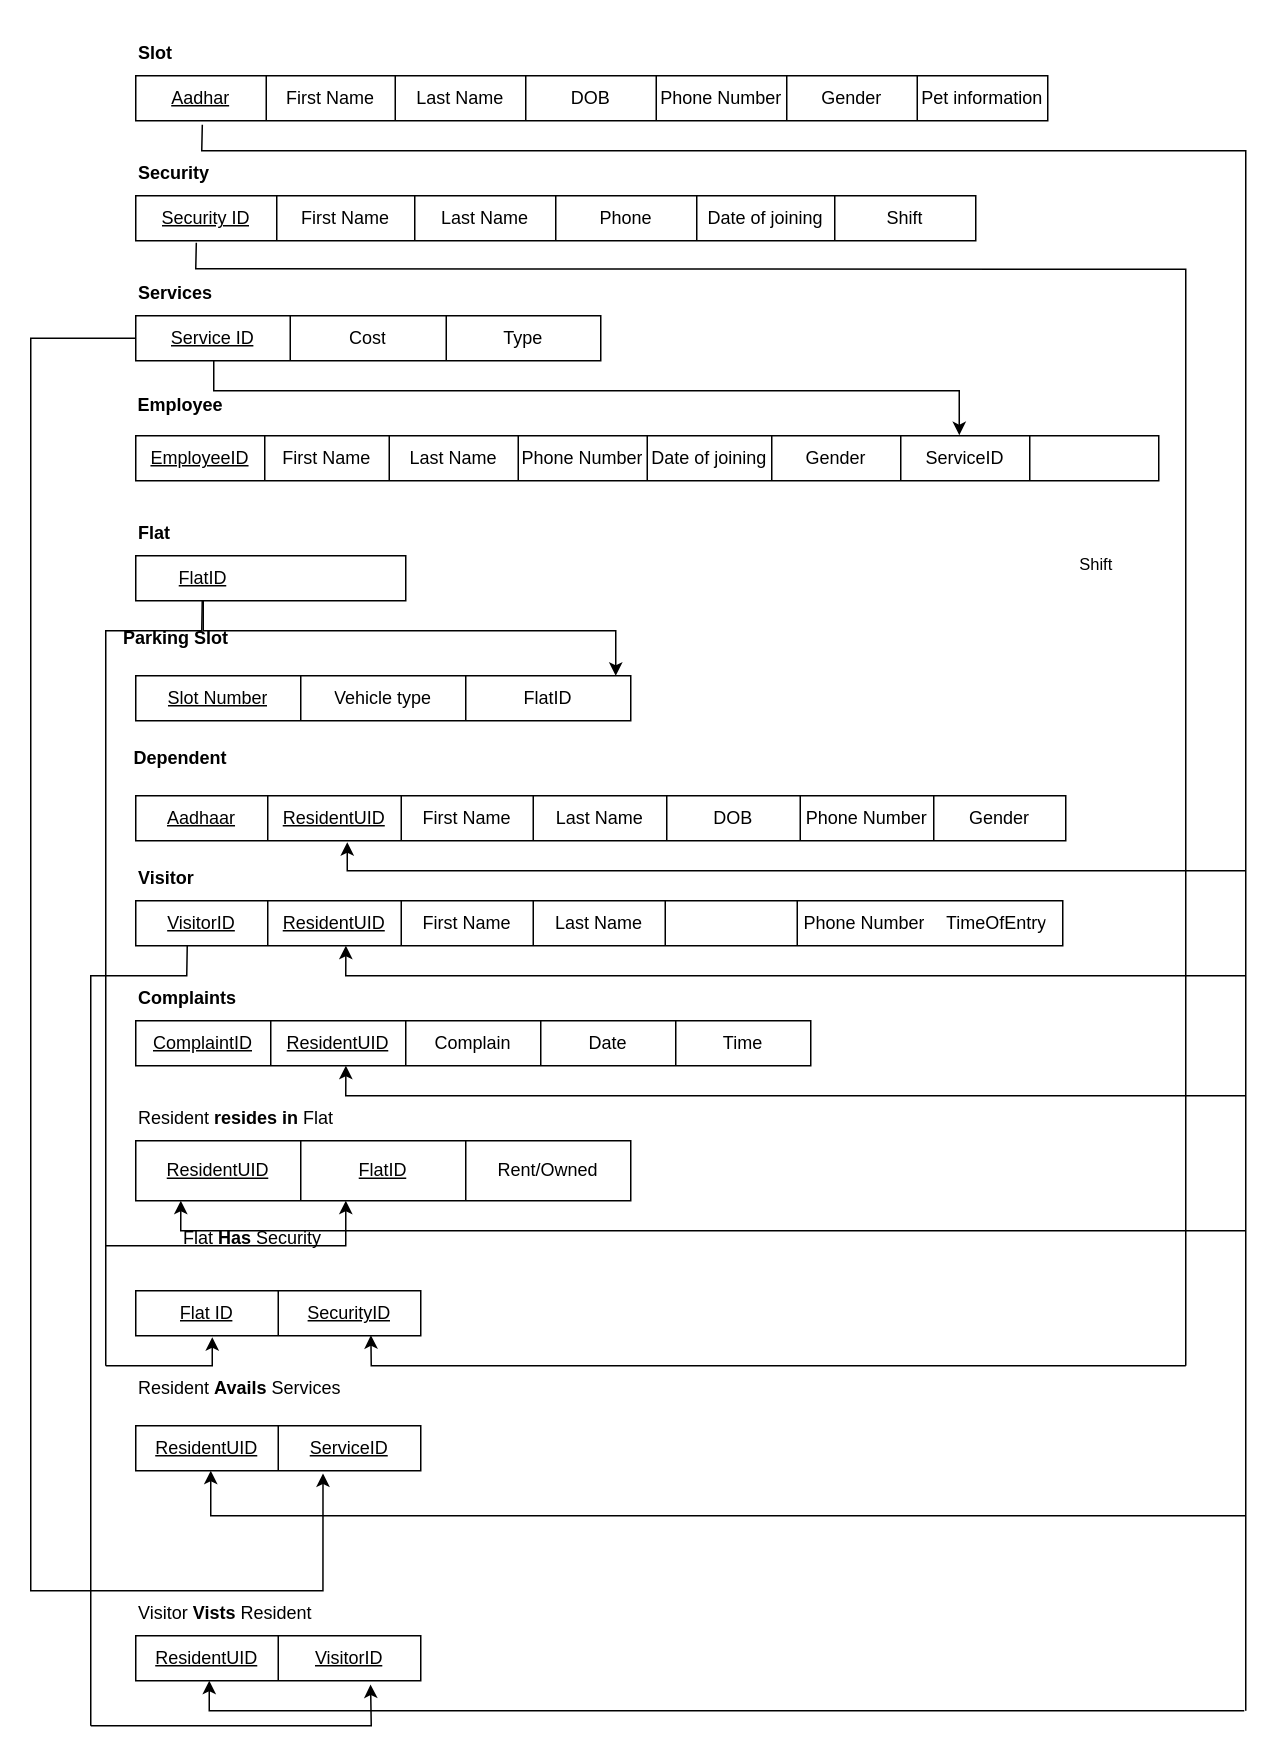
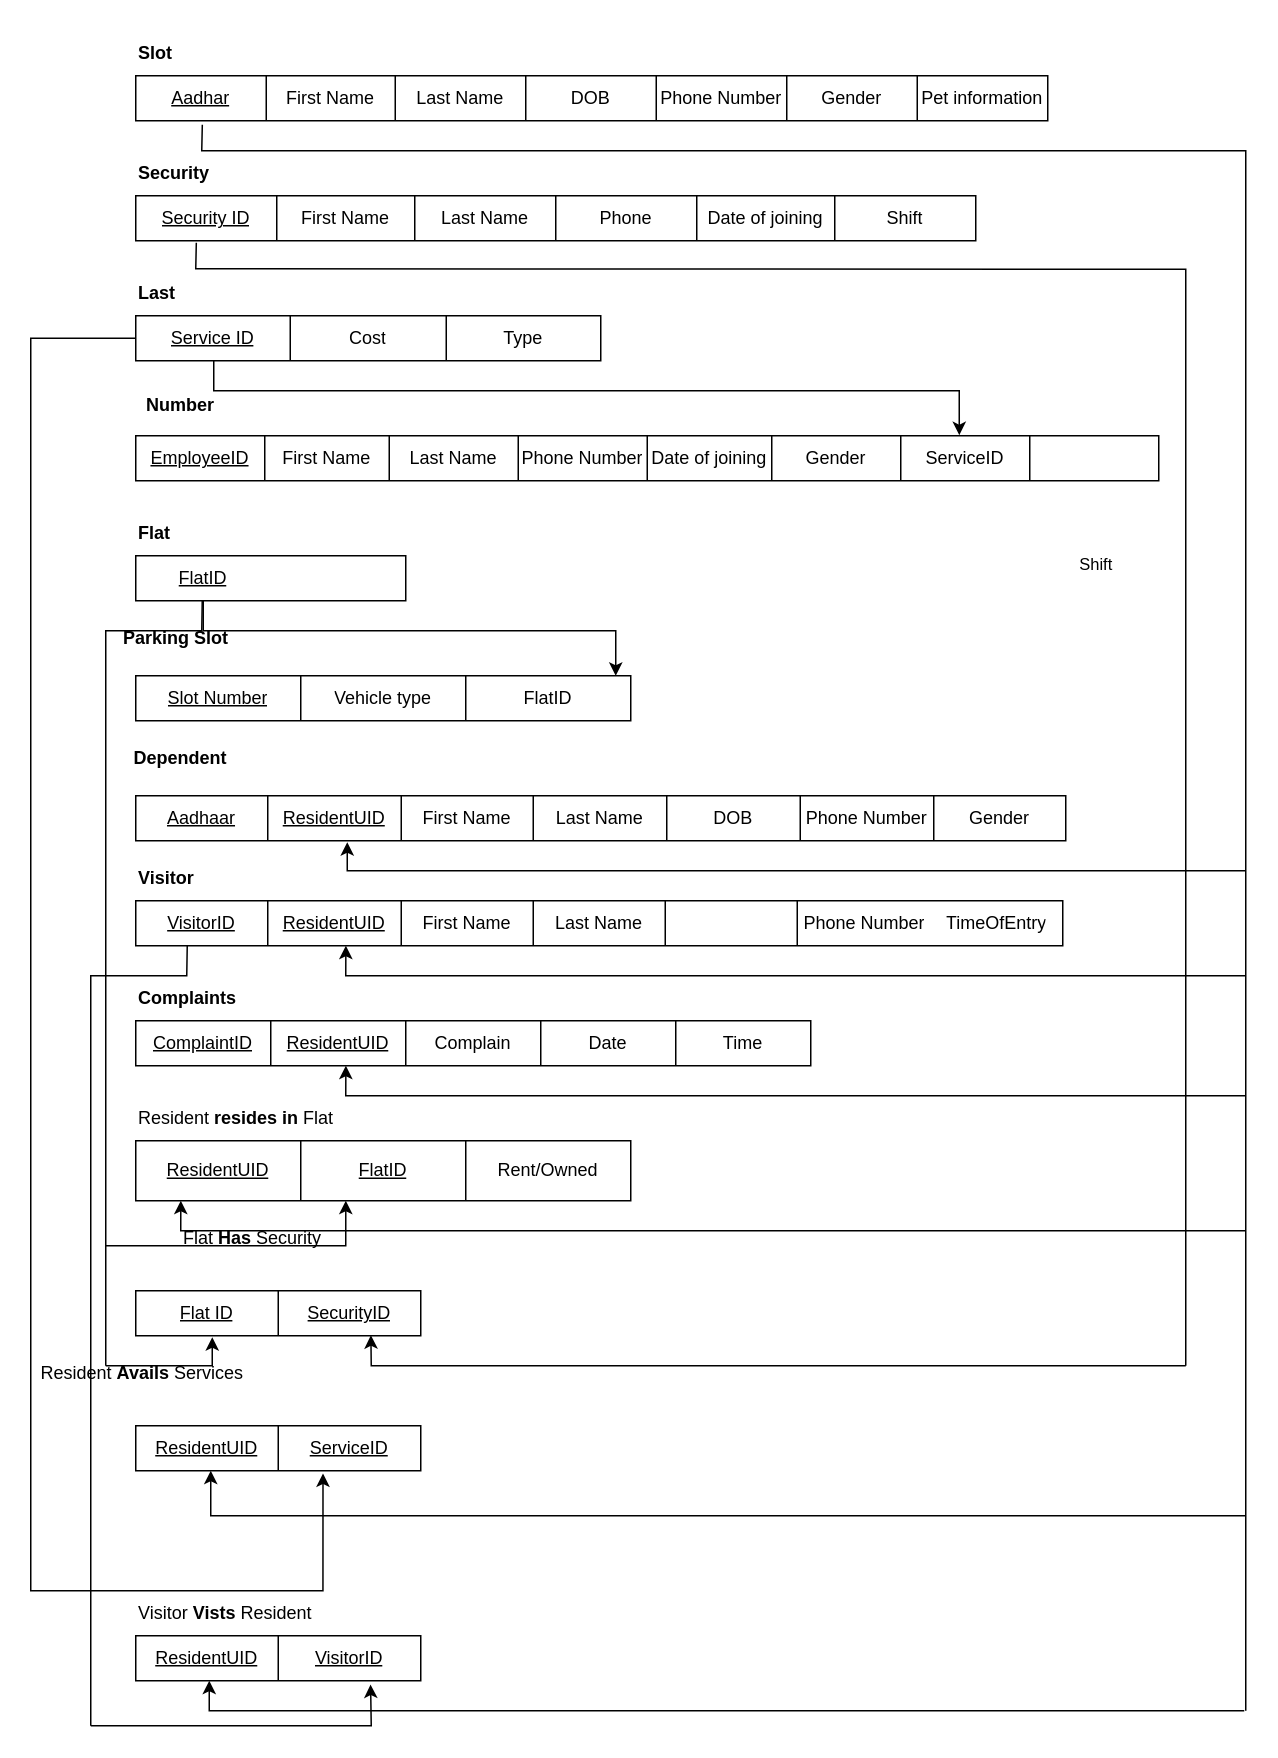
node "Services": label "Services" -> "Last"
node "Employee": label "Employee" -> "Number"
node "Resident Avails Services": moved (248, 1388) -> (151, 1373)
